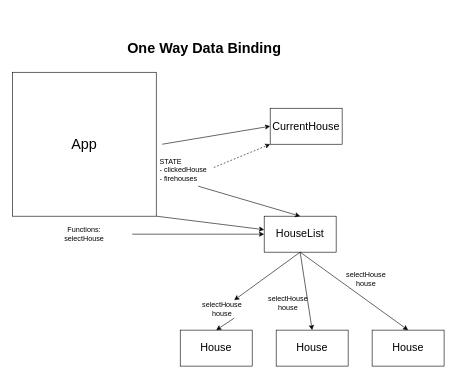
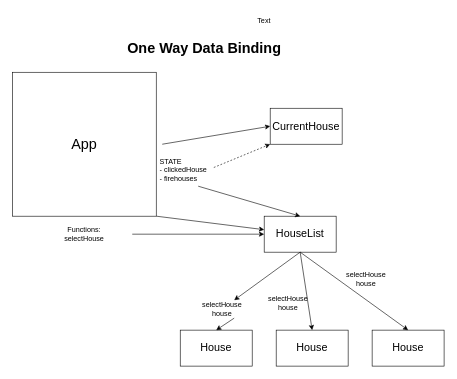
node "Text": added
